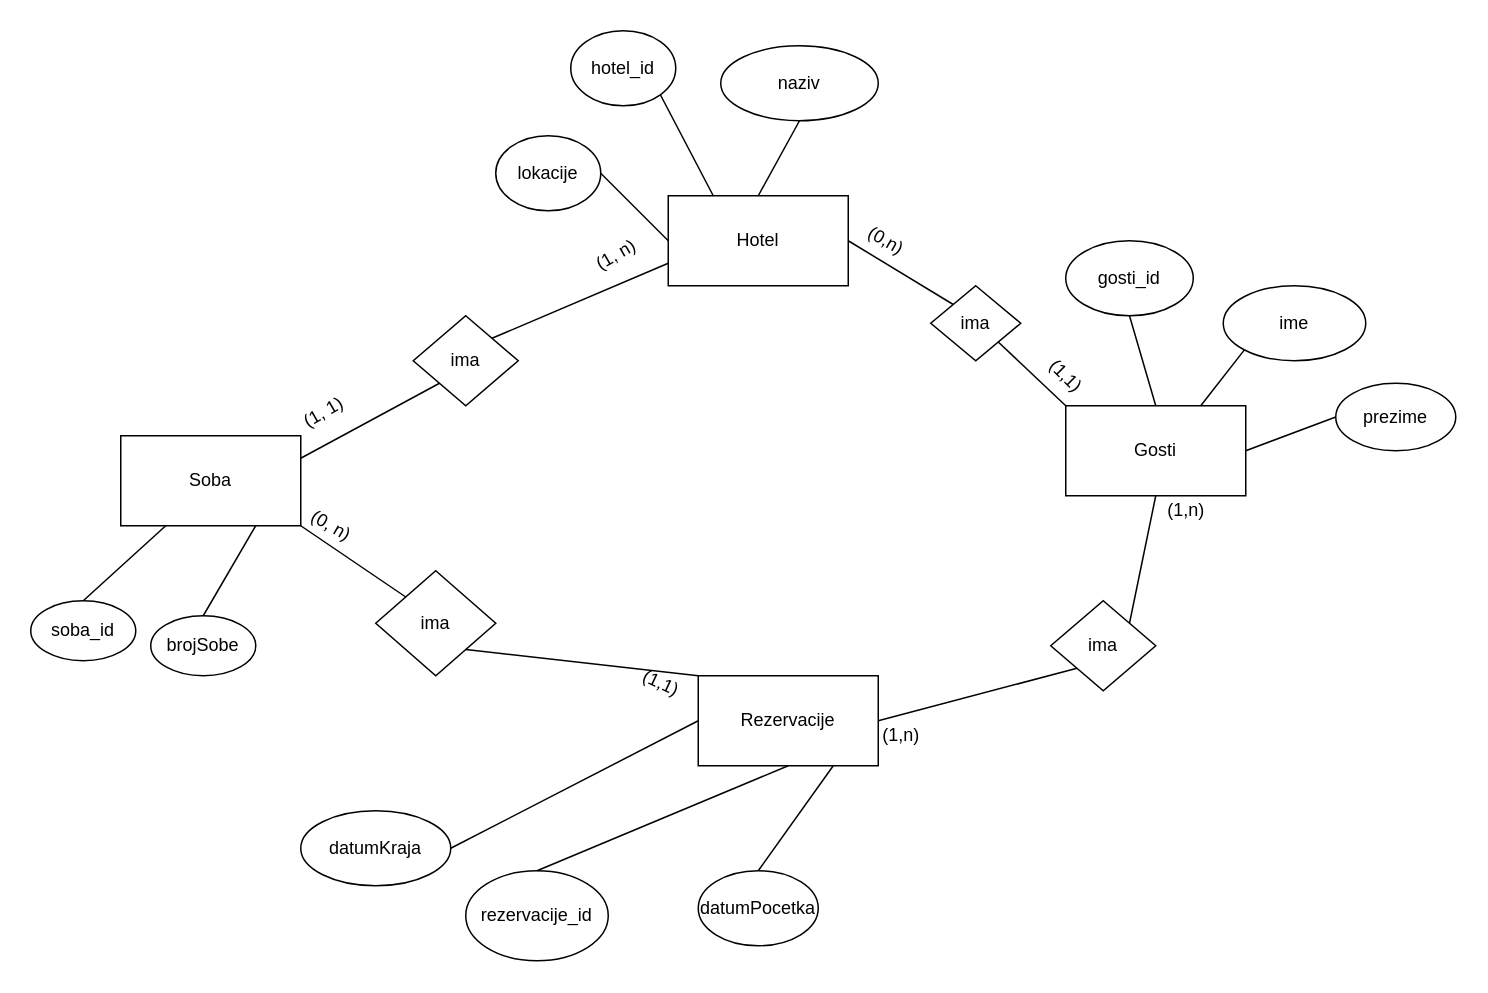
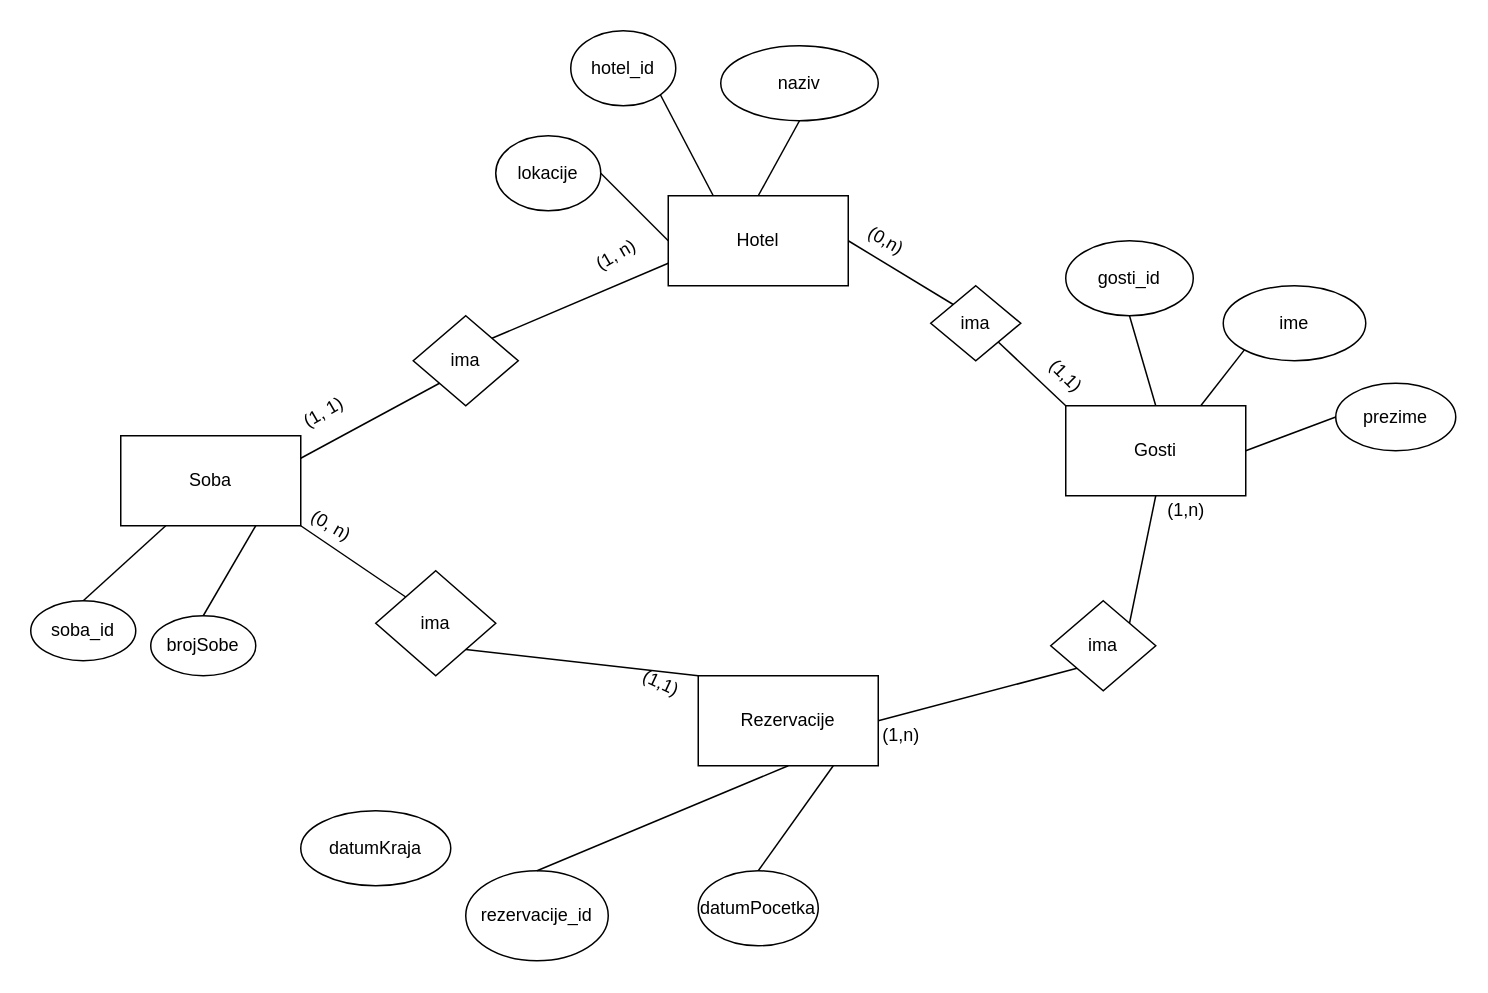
edge "Rezervacije" -- "datumKraja": removed
